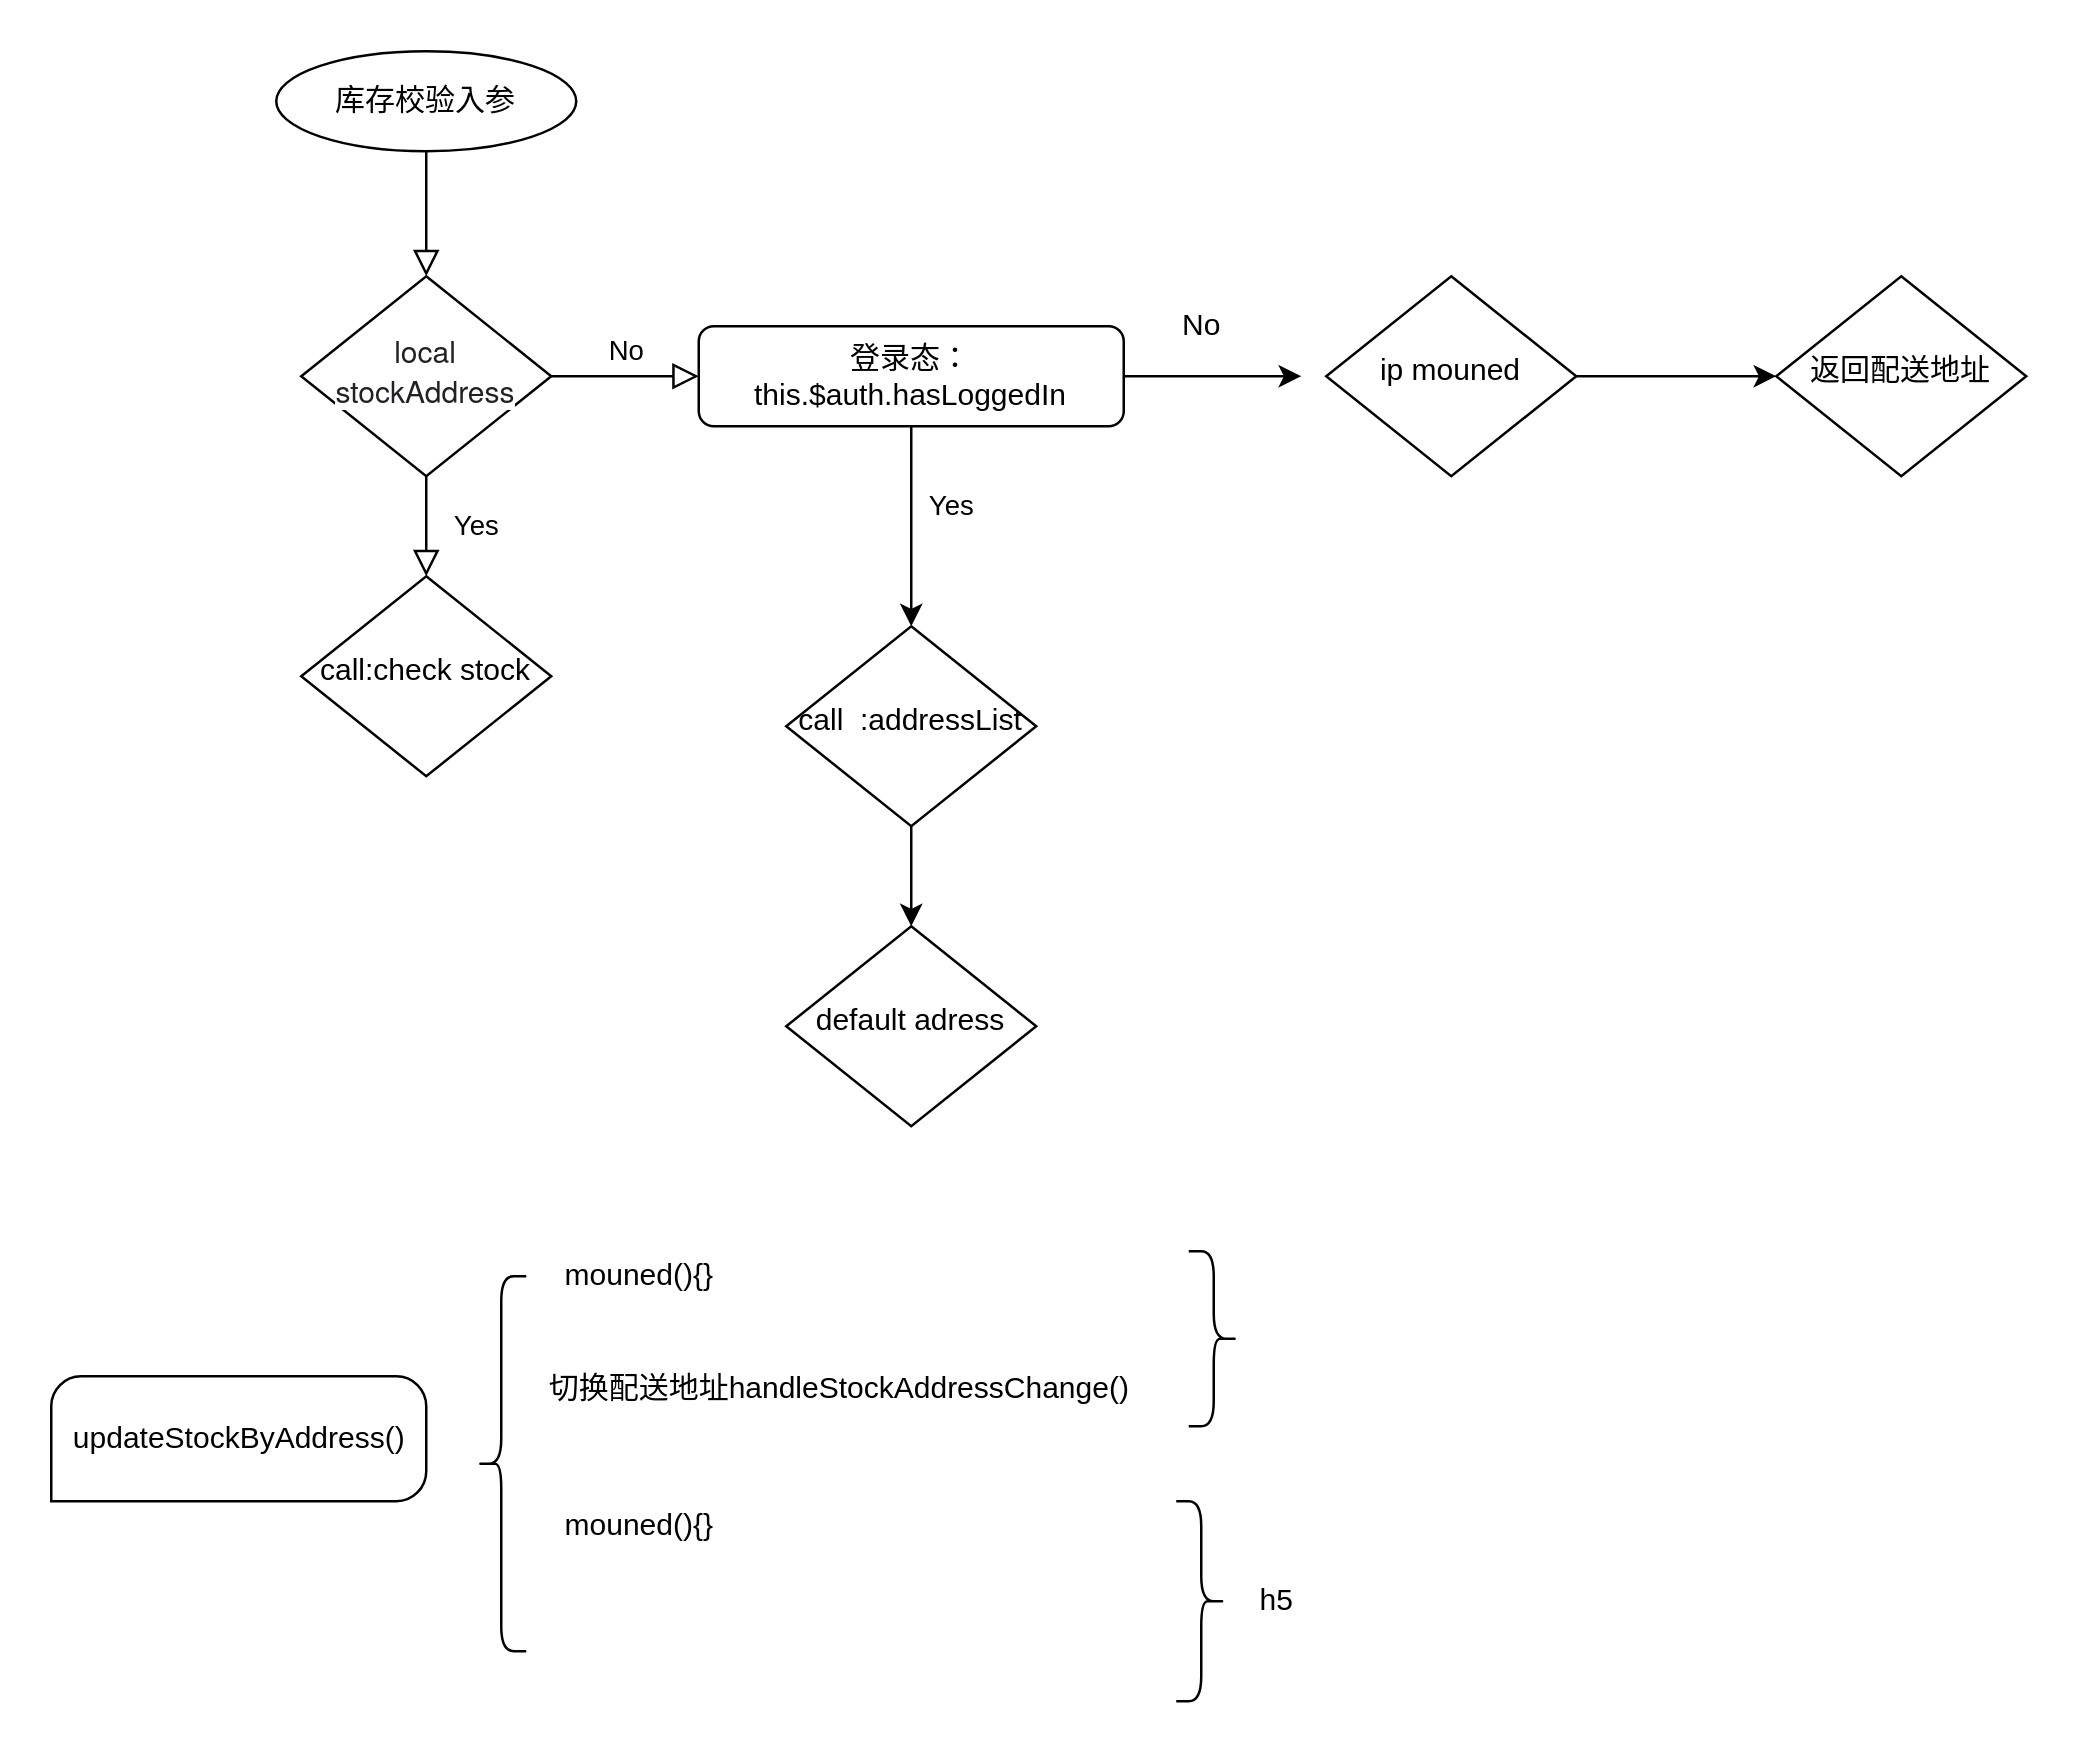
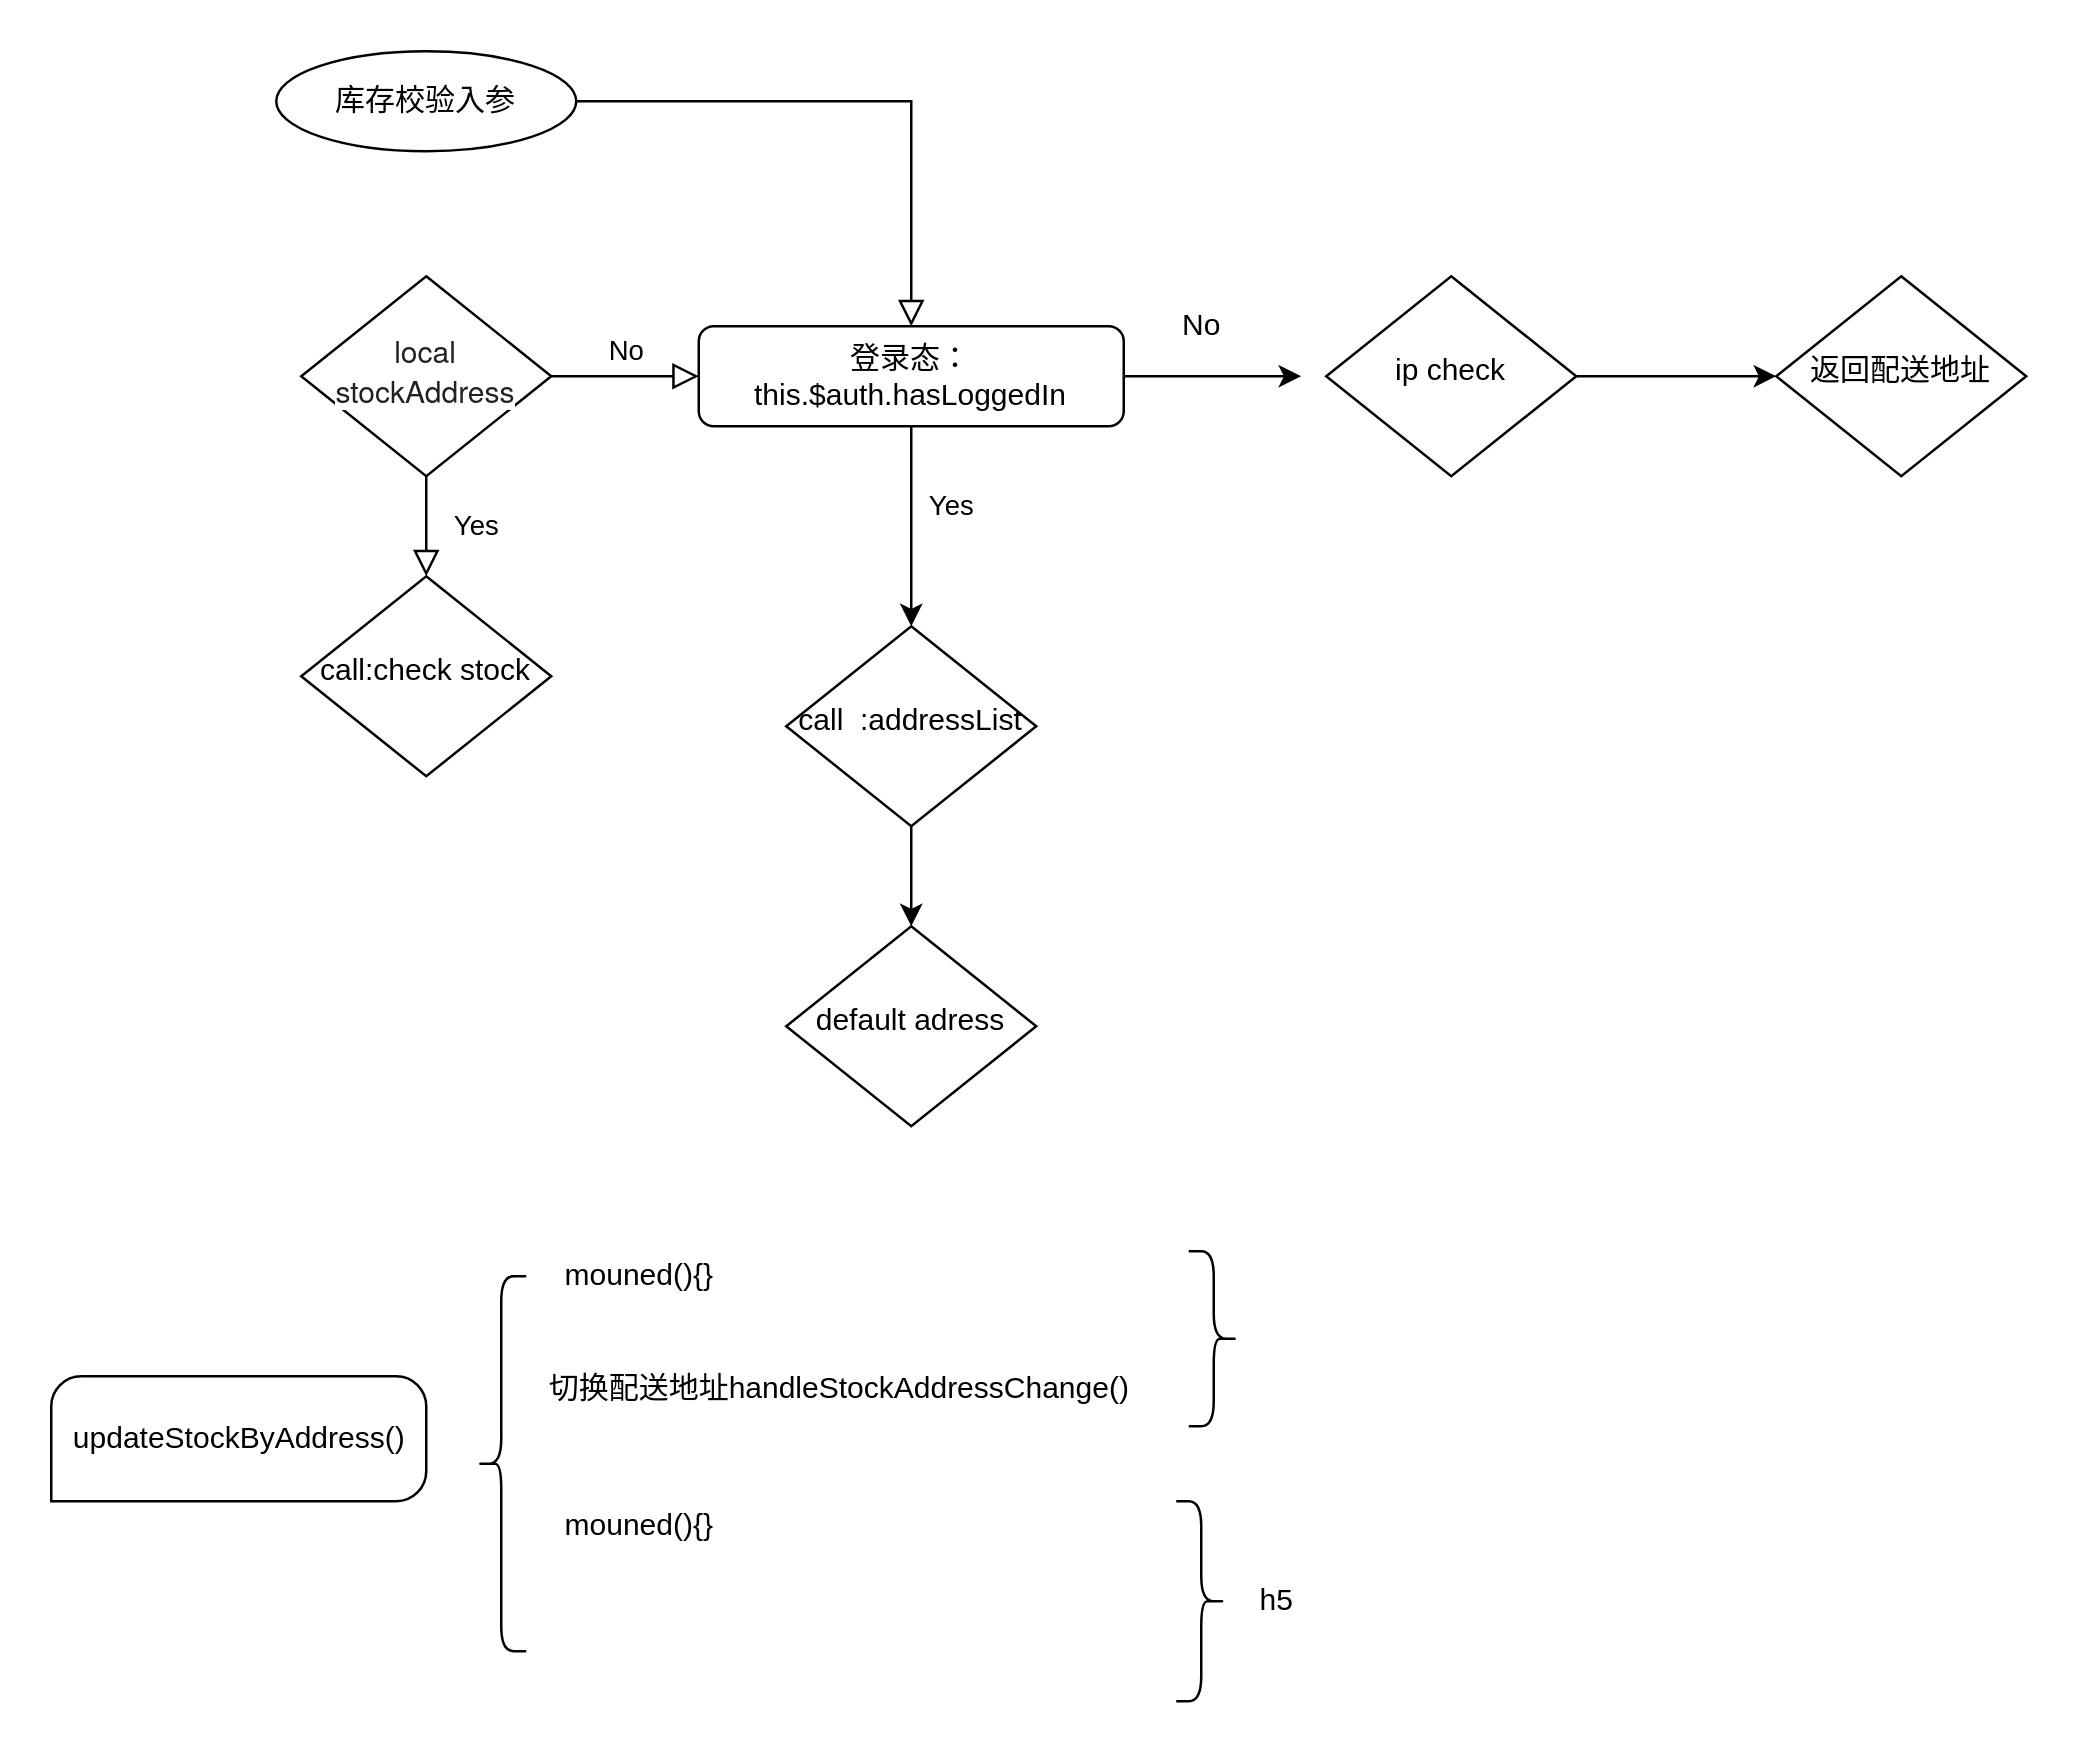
edge "库存校验入参" -> "local stockAddress": now "库存校验入参" -> "登录态：this.$auth.hasLoggedIn"
node "ip mouned": label "ip mouned" -> "ip check"
